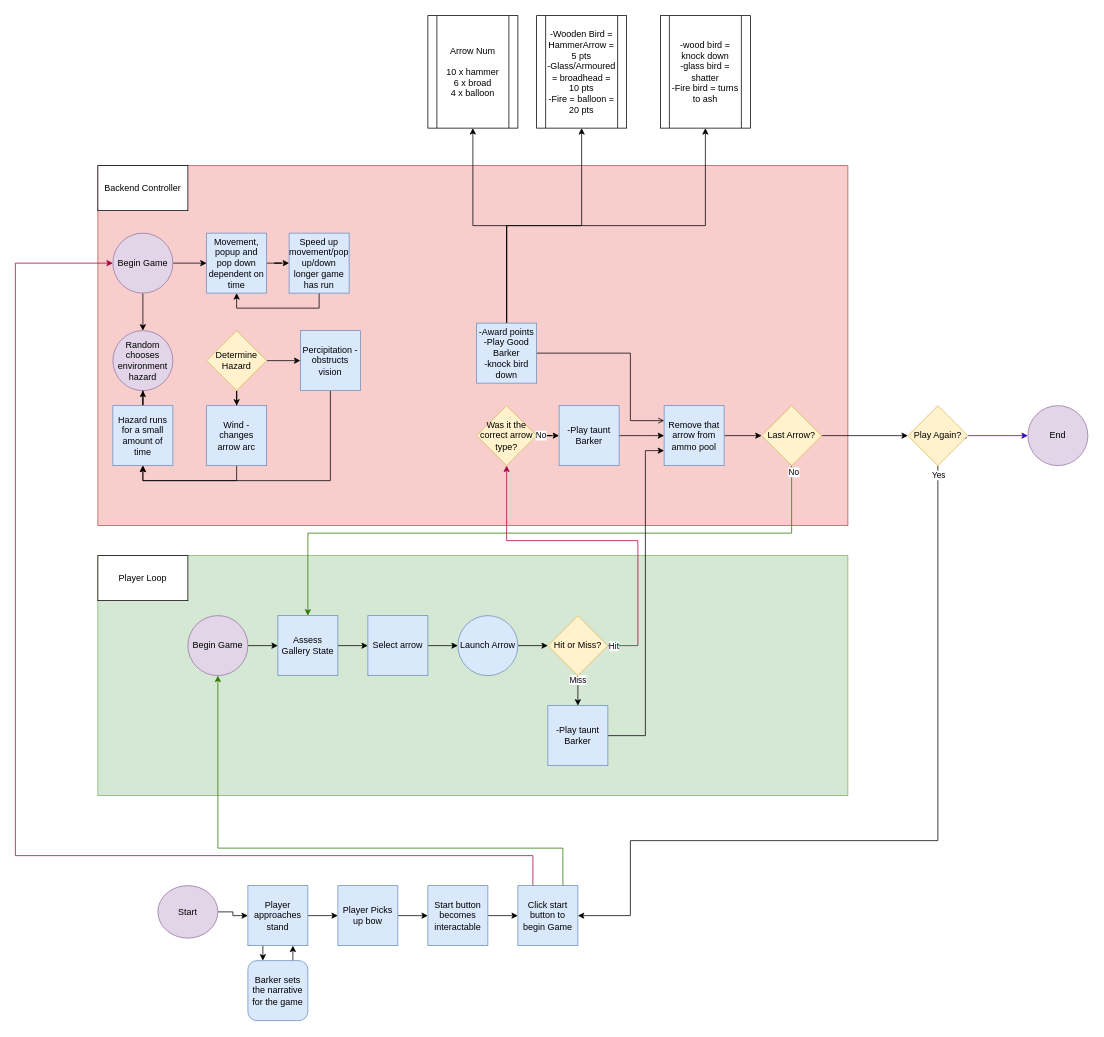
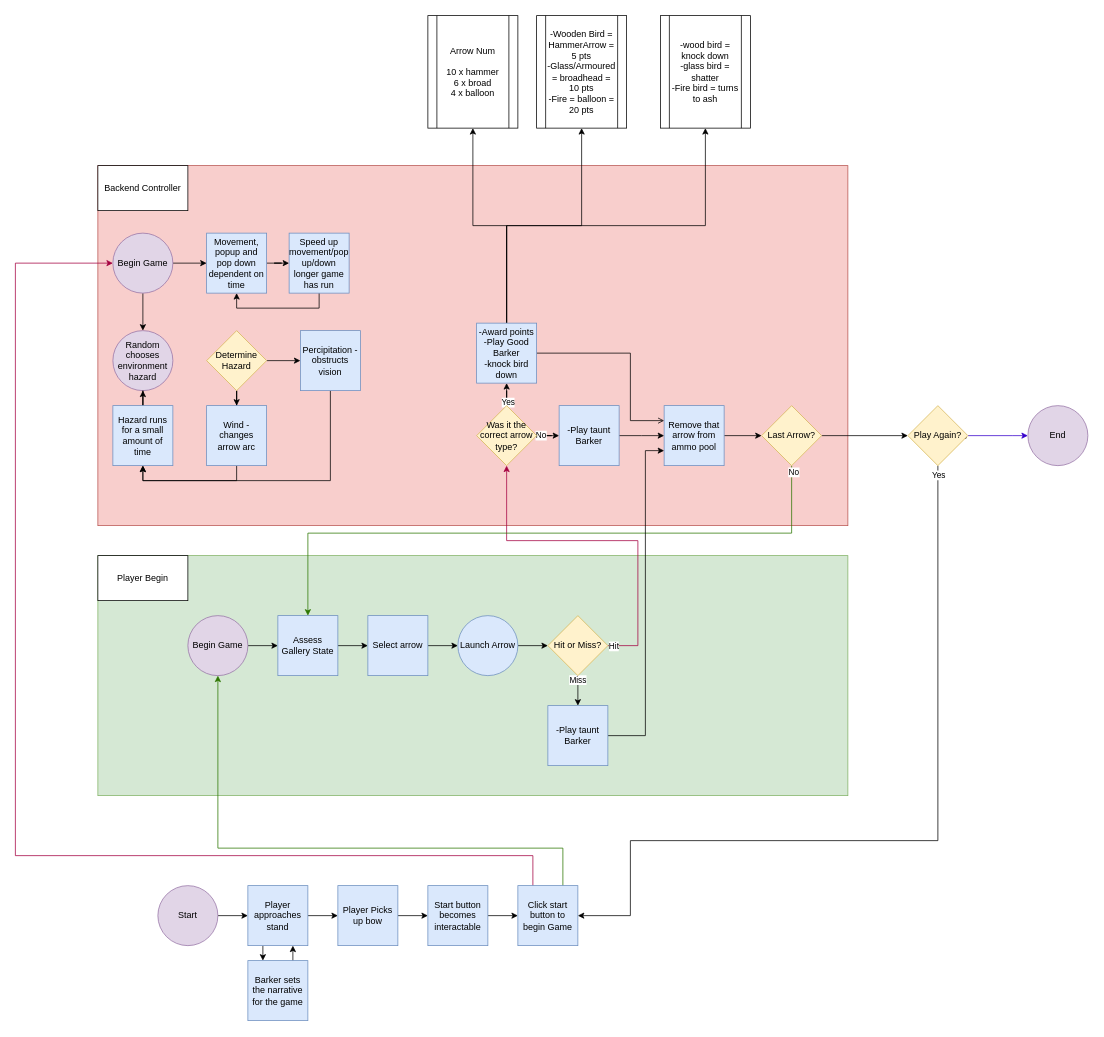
edge "Was it the correct arrow type?" -> "-Award points -Play Good Barker -knock bird down": added, label "Yes"
node "Player Loop": label "Player Loop" -> "Player Begin"
node "Start": size 60x53 -> 60x60
node "Barker sets the narrative for the game": shape rounded rectangle -> rectangle
